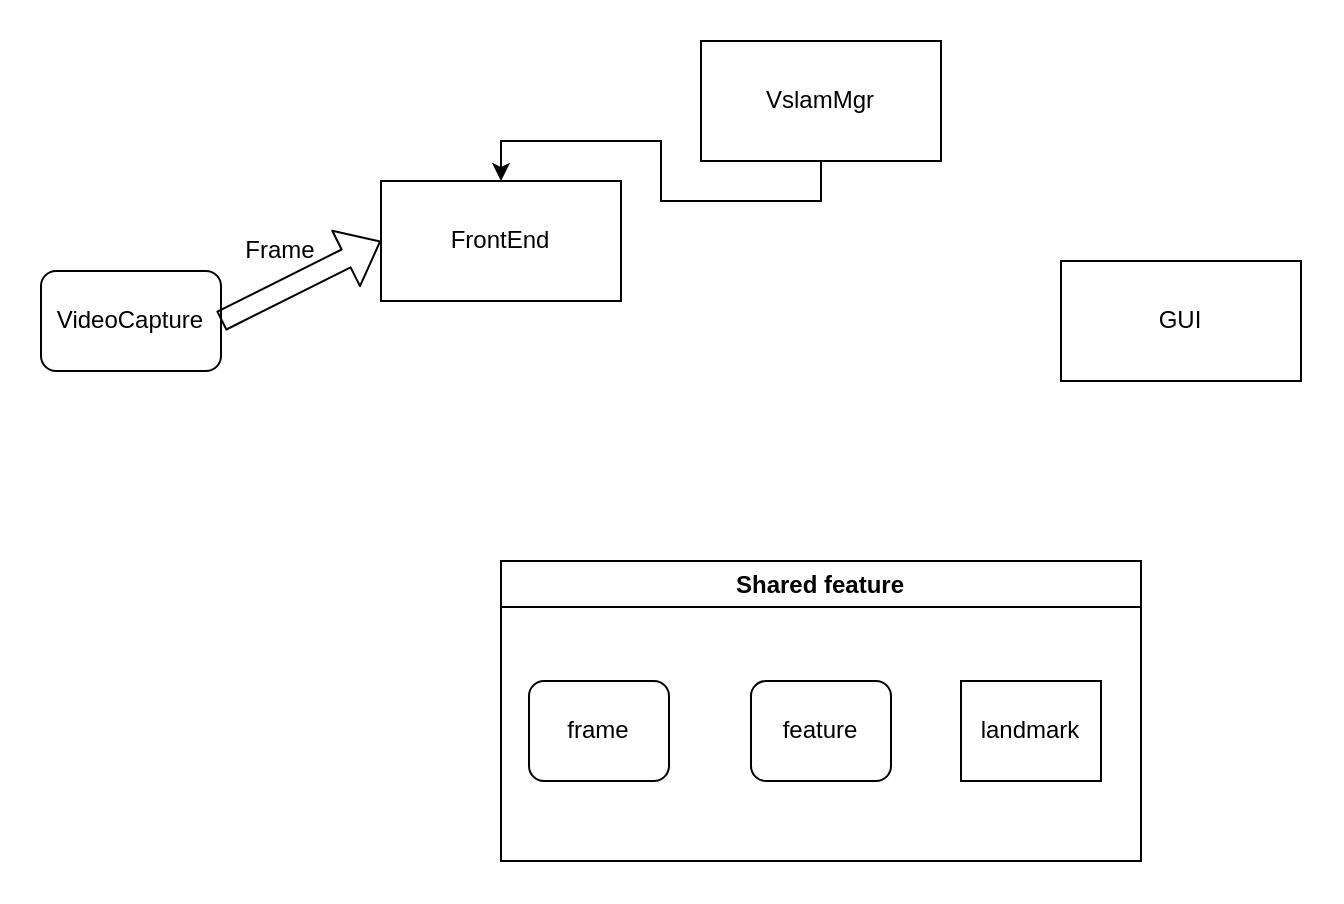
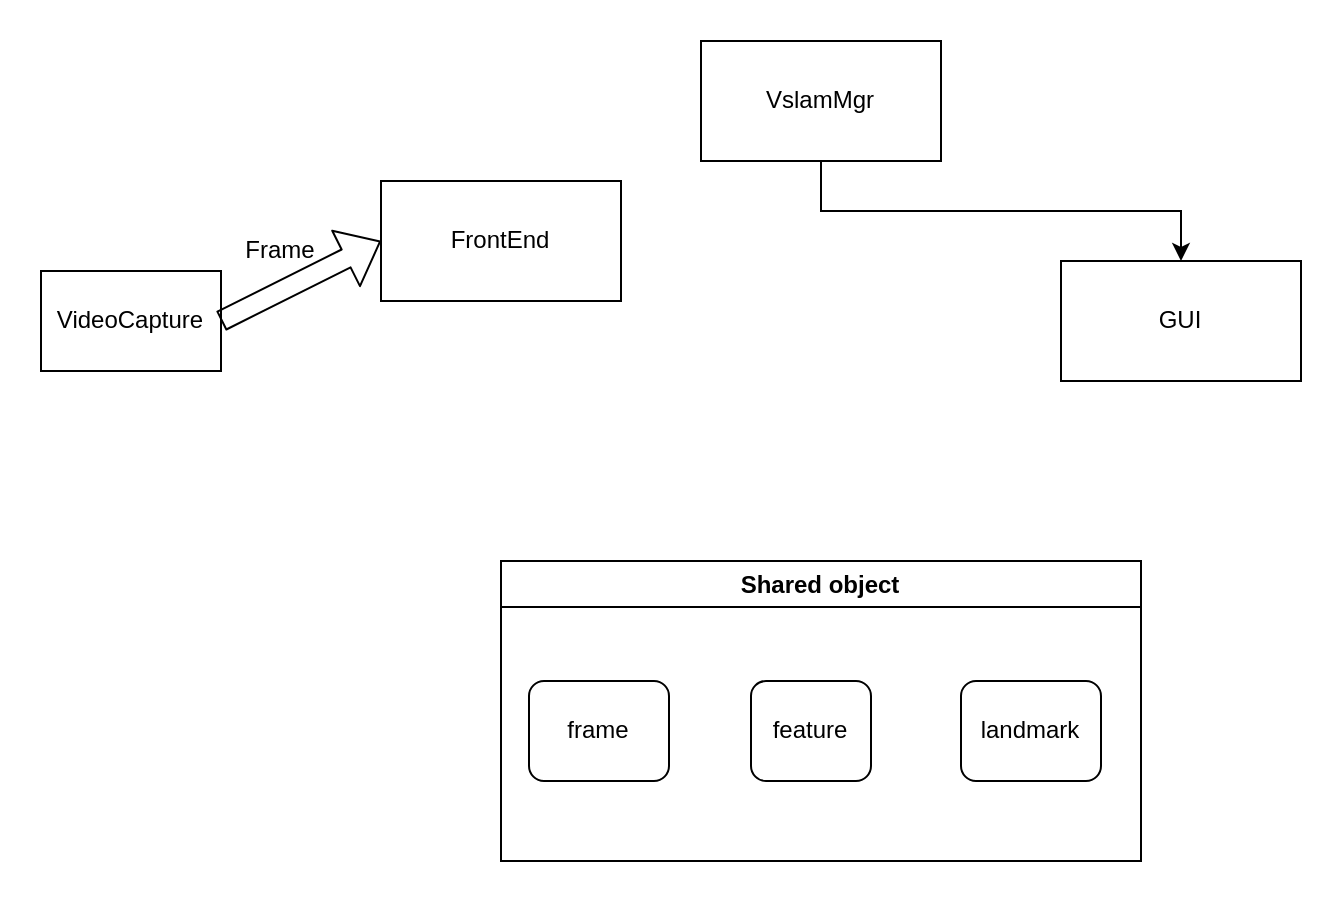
edge "VslamMgr" -> "FrontEnd": removed
edge "VslamMgr" -> "GUI": added
node "VideoCapture": shape rounded rectangle -> rectangle
node "Shared feature": label "Shared feature" -> "Shared object"
node "feature": size 140x100 -> 120x100
node "landmark": shape rectangle -> rounded rectangle
